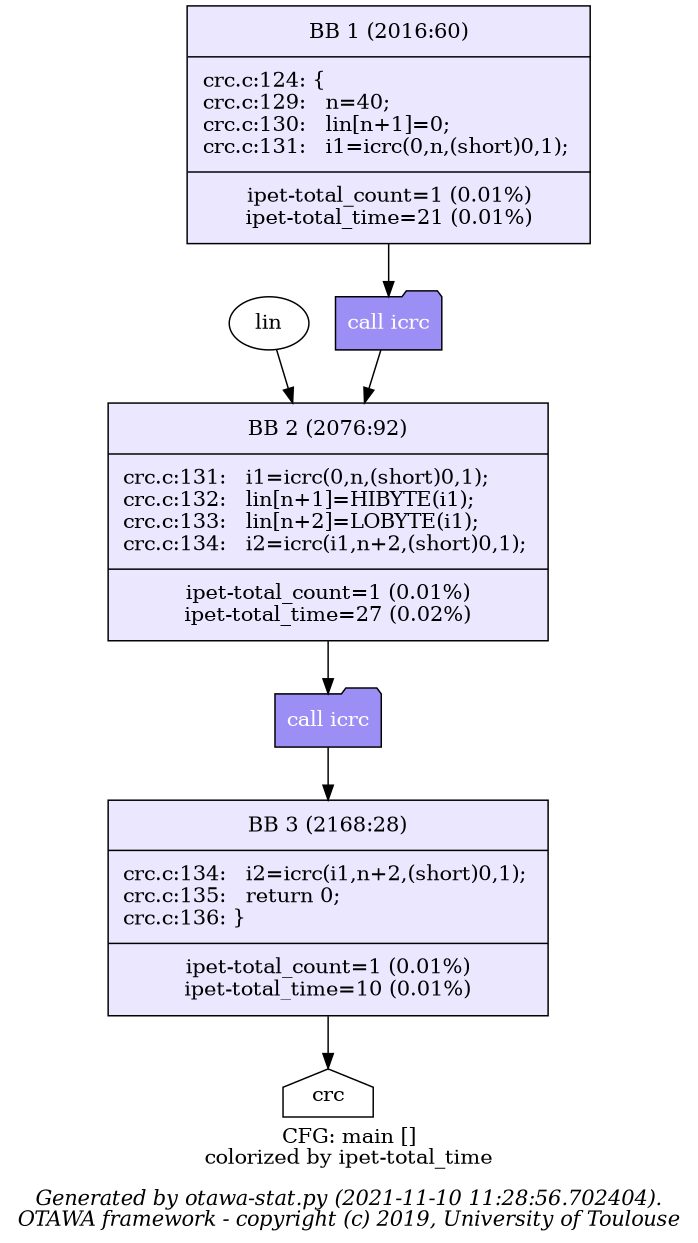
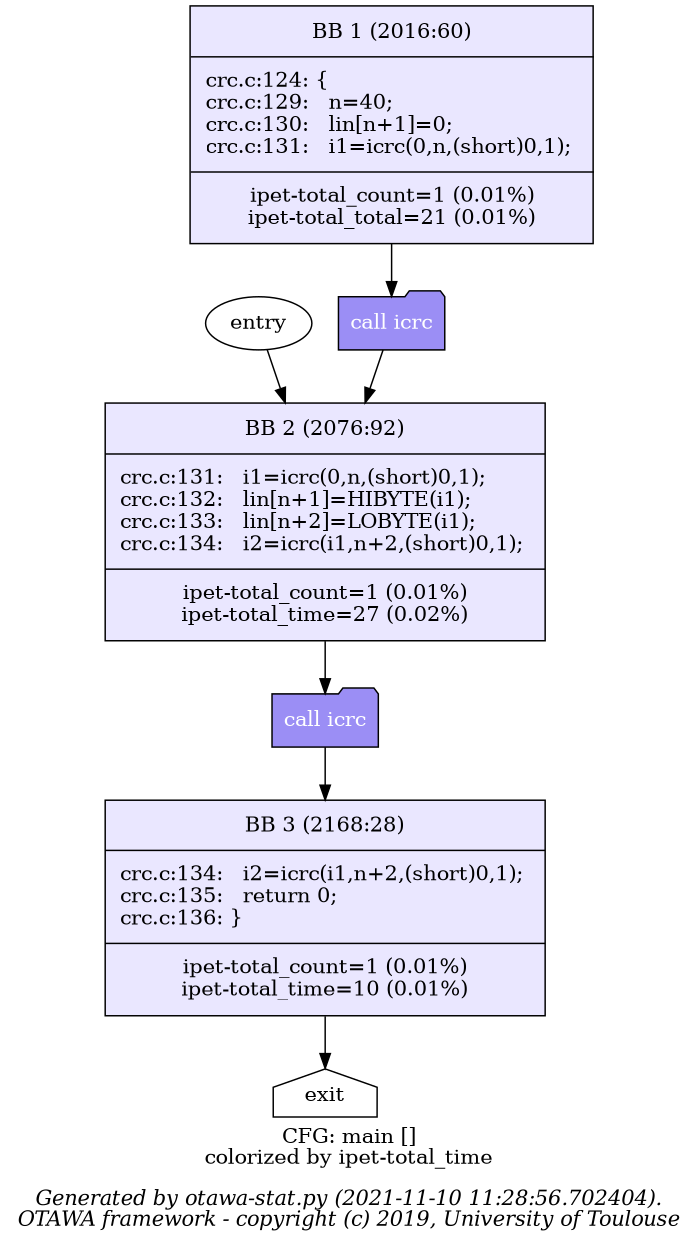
node "BB 1 (2016:60)": text "ipet-total_time=21 (0.01%)" -> "ipet-total_total=21 (0.01%)"
node "lin": label "lin" -> "entry"
node "crc": label "crc" -> "exit"
